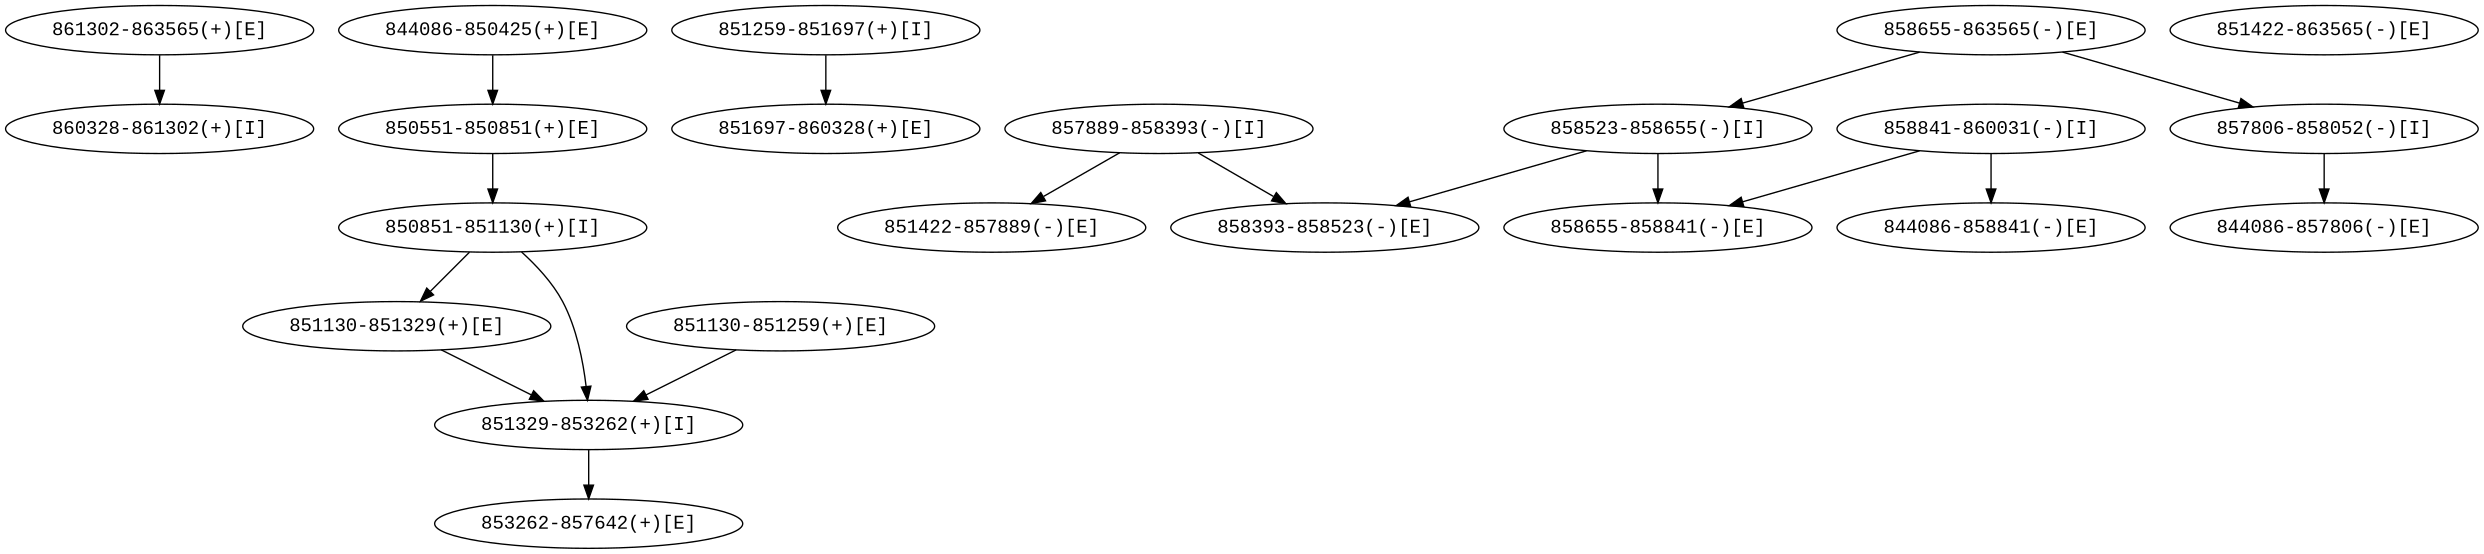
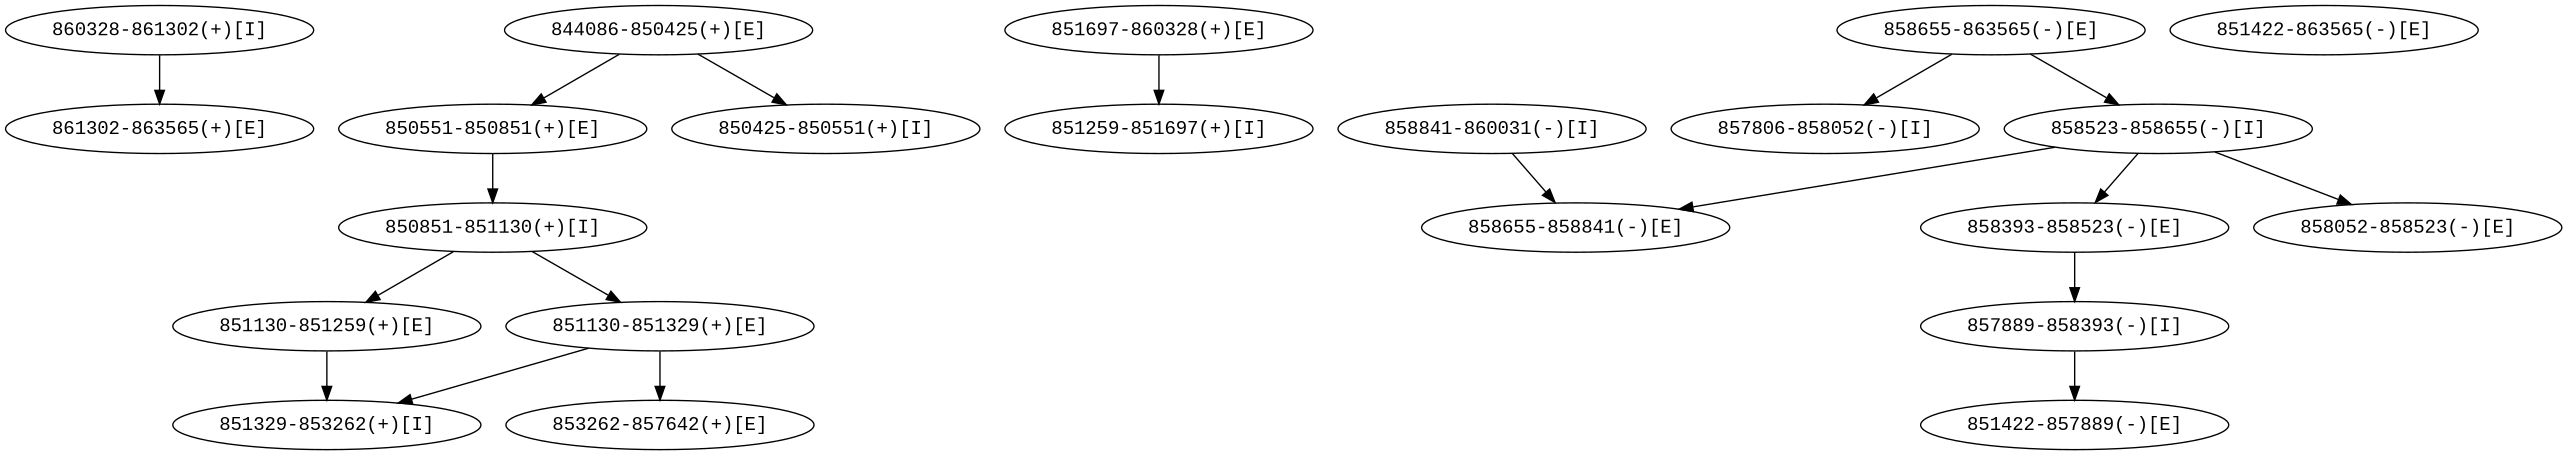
edge "861302-863565(+)[E]" -> "860328-861302(+)[I]": reversed
edge "851259-851697(+)[I]" -> "851697-860328(+)[E]": reversed
node "850425-850551(+)[I]": added
edge "857889-858393(-)[I]" -> "858393-858523(-)[E]": reversed
node "844086-858841(-)[E]": removed
node "844086-857806(-)[E]": removed
node "858052-858523(-)[E]": added
edge "850851-851130(+)[I]" -> "851329-853262(+)[I]": now "850851-851130(+)[I]" -> "851130-851259(+)[E]"
edge "851329-853262(+)[I]" -> "853262-857642(+)[E]": now "851130-851329(+)[E]" -> "853262-857642(+)[E]"
